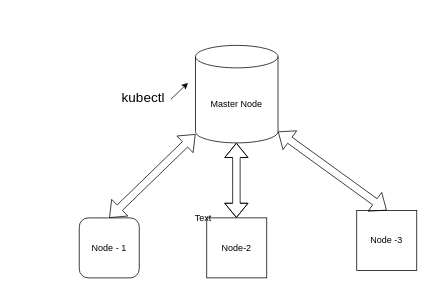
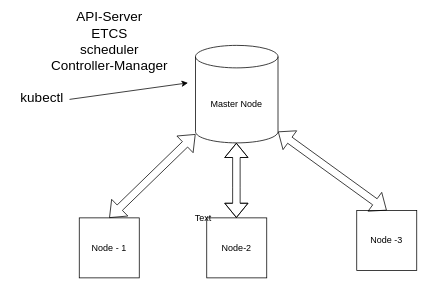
node "API-Server ETCS scheduler Controller-Manager": added
node "kubectl": moved (143, 98) -> (42, 98)
node "Node - 1": shape rounded rectangle -> rectangle
